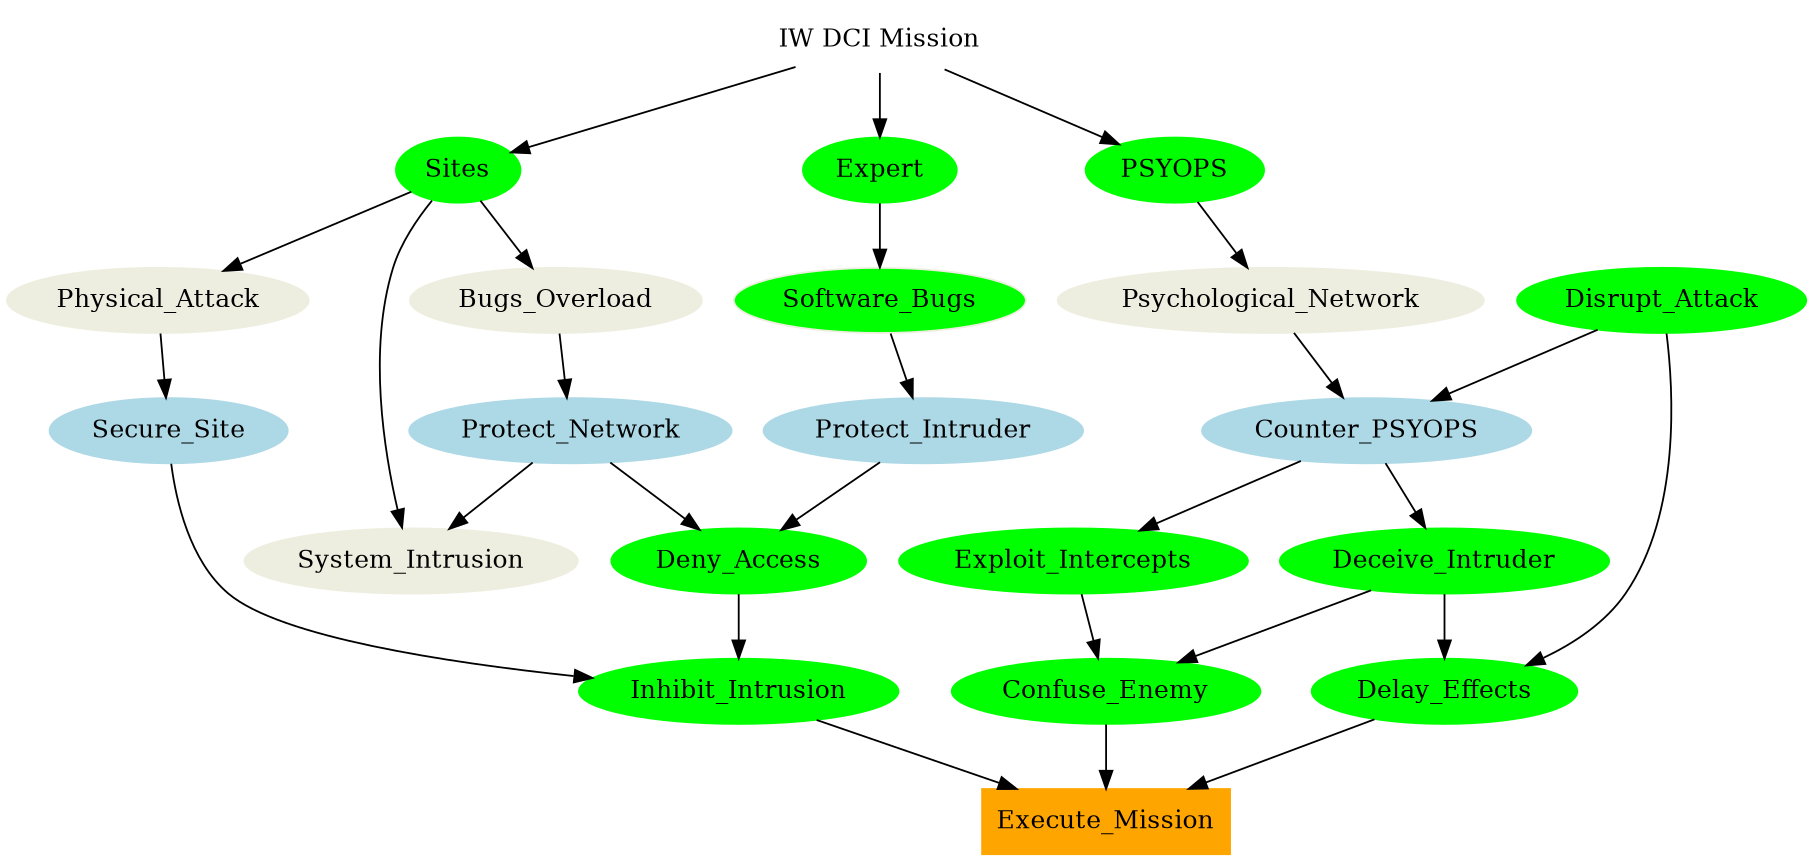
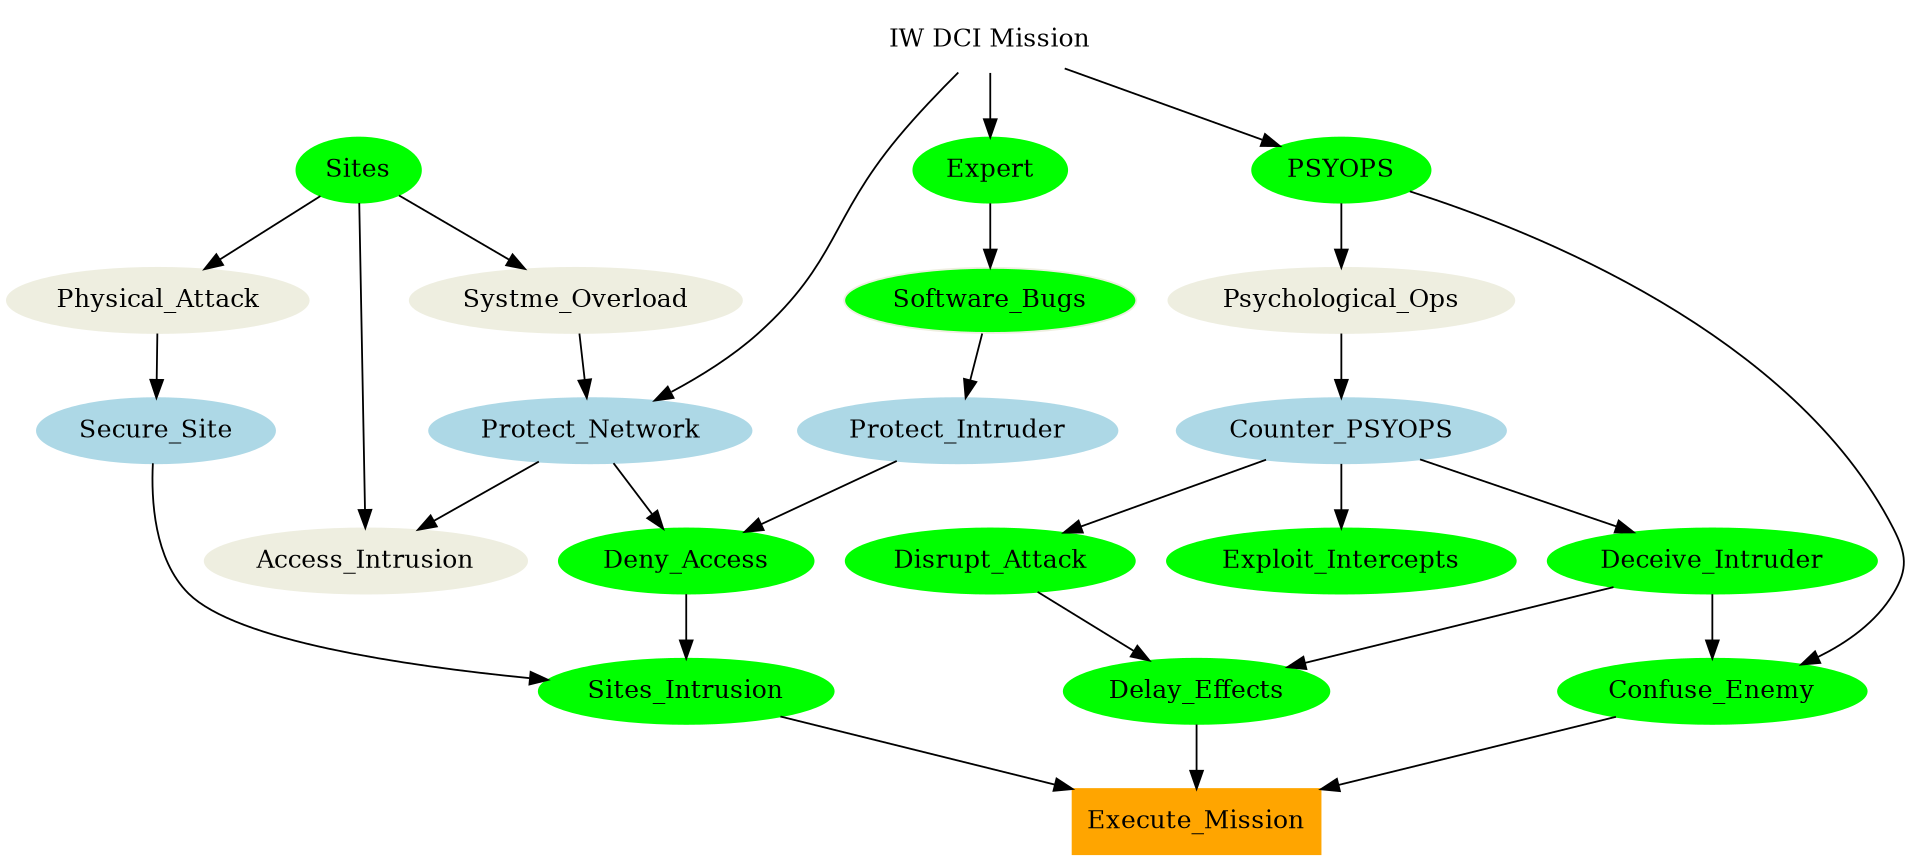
edge "IW DCI Mission" -> "Sites": now "IW DCI Mission" -> "Protect_Network"
node "Bugs_Overload": label "Bugs_Overload" -> "Systme_Overload"
node "Psychological_Network": label "Psychological_Network" -> "Psychological_Ops"
edge "Disrupt_Attack" -> "Counter_PSYOPS": reversed
node "System_Intrusion": label "System_Intrusion" -> "Access_Intrusion"
edge "Exploit_Intercepts" -> "Confuse_Enemy": now "PSYOPS" -> "Confuse_Enemy"
node "Inhibit_Intrusion": label "Inhibit_Intrusion" -> "Sites_Intrusion"
